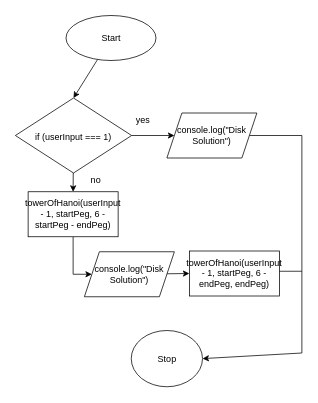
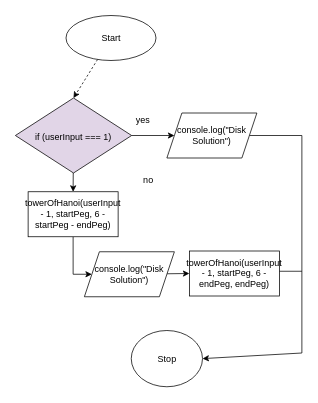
edge "Start" -> "if (userInput === 1)": style solid -> dashed
node "if (userInput === 1)": fillcolor #ffffff -> #e1d5e7
node "no": moved (96, 180) -> (148, 180)
